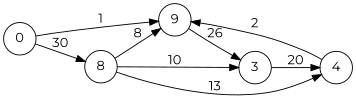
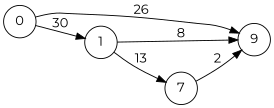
edge "0" -> "9": label "1" -> "26"
node "8": label "8" -> "1"
node "3": removed
node "4": label "4" -> "7"
